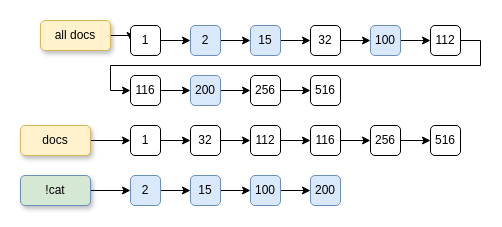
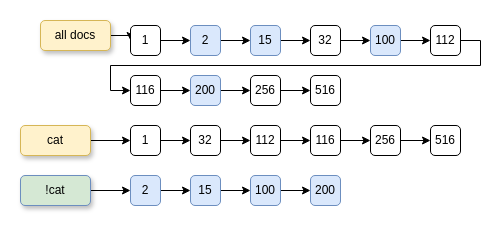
node "docs": label "docs" -> "cat"
